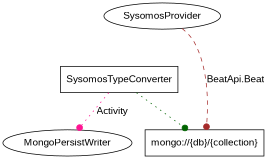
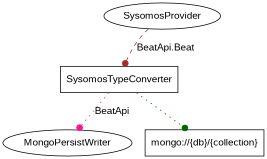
edge "SysomosProvider" -> "mongo://{db}/{collection}": now "SysomosProvider" -> "SysomosTypeConverter"
edge "SysomosTypeConverter" -> "MongoPersistWriter": label "Activity" -> "BeatApi"
